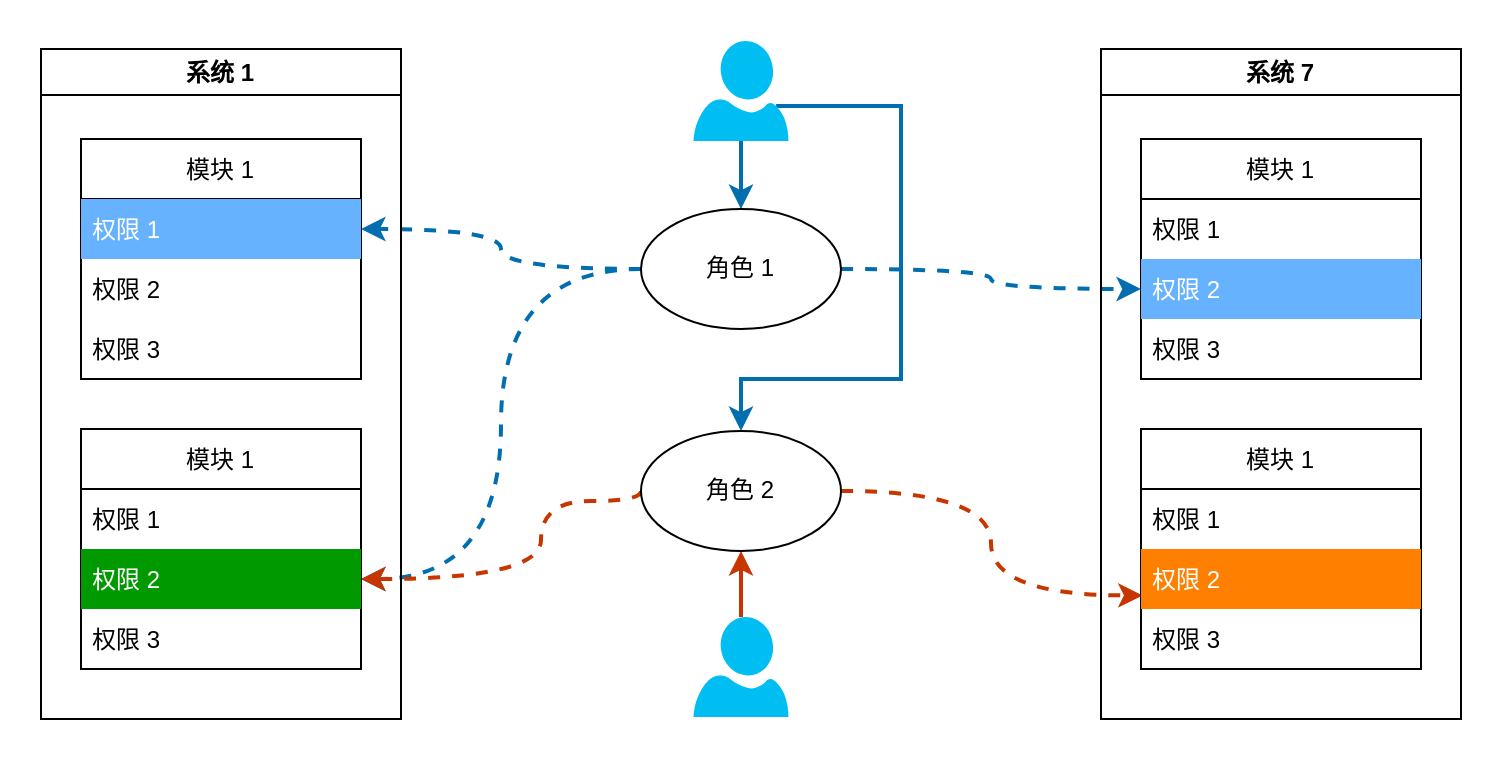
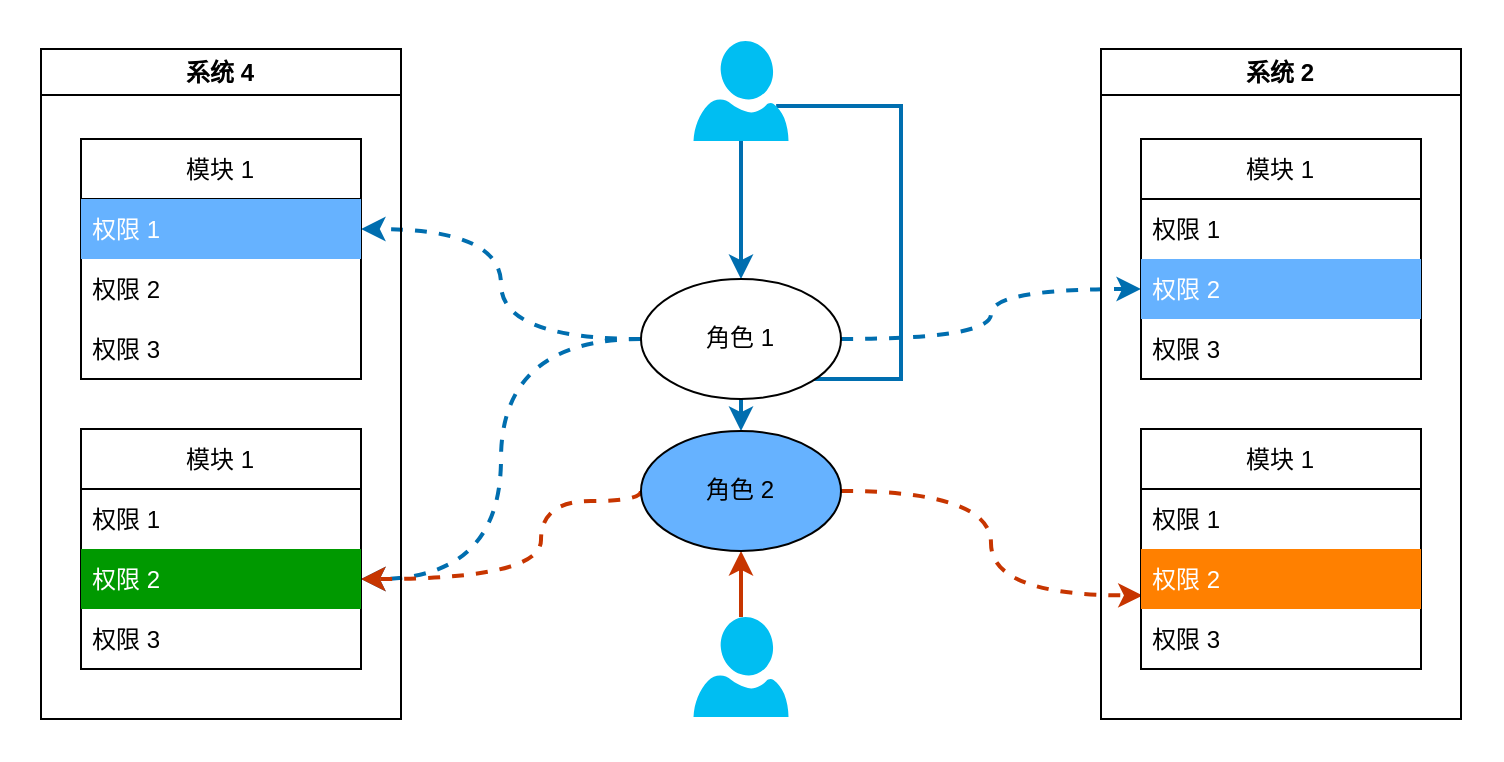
node "系统 1": label "系统 1" -> "系统 4"
node "系统 7": label "系统 7" -> "系统 2"
node "角色 1": moved (741, 269) -> (741, 339)
node "角色 2": fillcolor #ffffff -> #66b2ff
